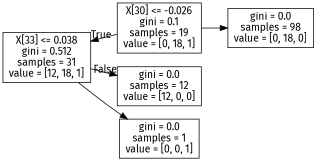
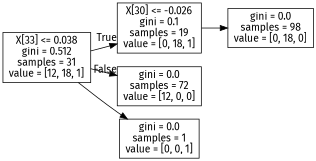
edge "X[30] <= -0.026 gini = 0.1 samples = 19 value = [0, 18, 1]" -> "X[33] <= 0.038 gini = 0.512 samples = 31 value = [12, 18, 1]": reversed
node "gini = 0.0 samples = 12 value = [12, 0, 0]": label "gini = 0.0 samples = 12 value = [12, 0, 0]" -> "gini = 0.0 samples = 72 value = [12, 0, 0]"
